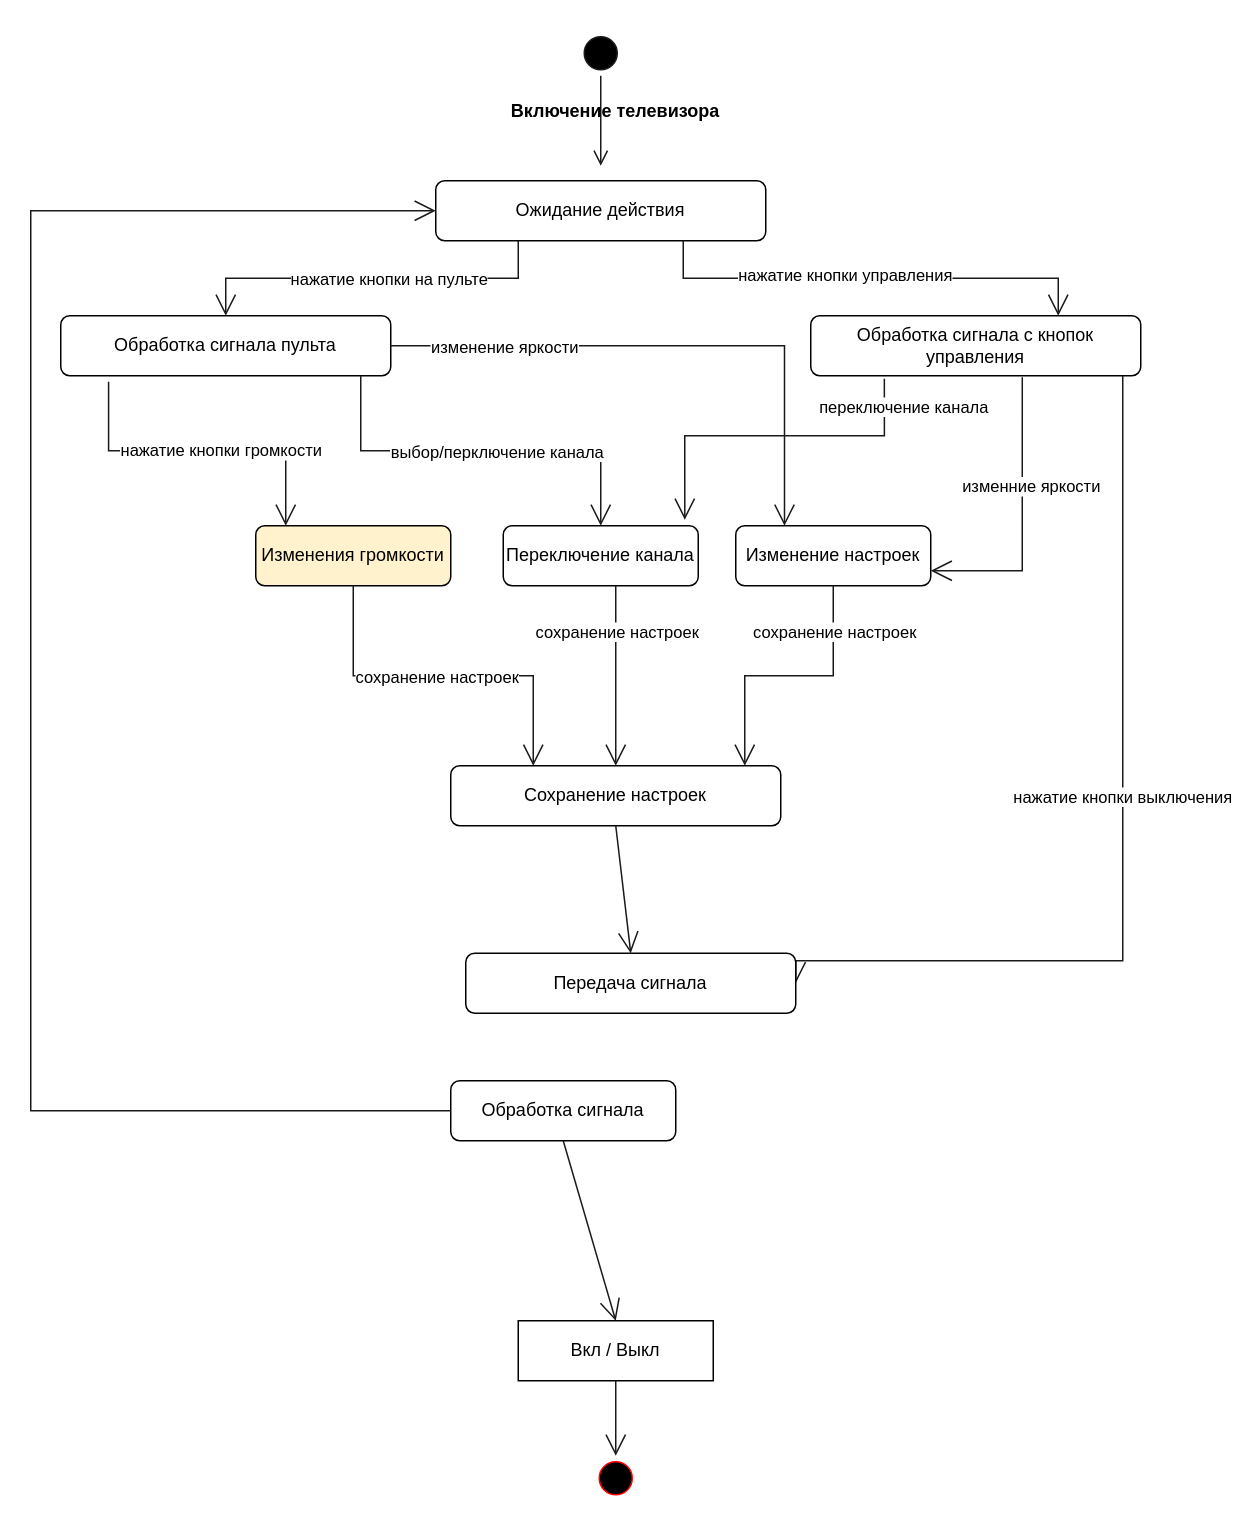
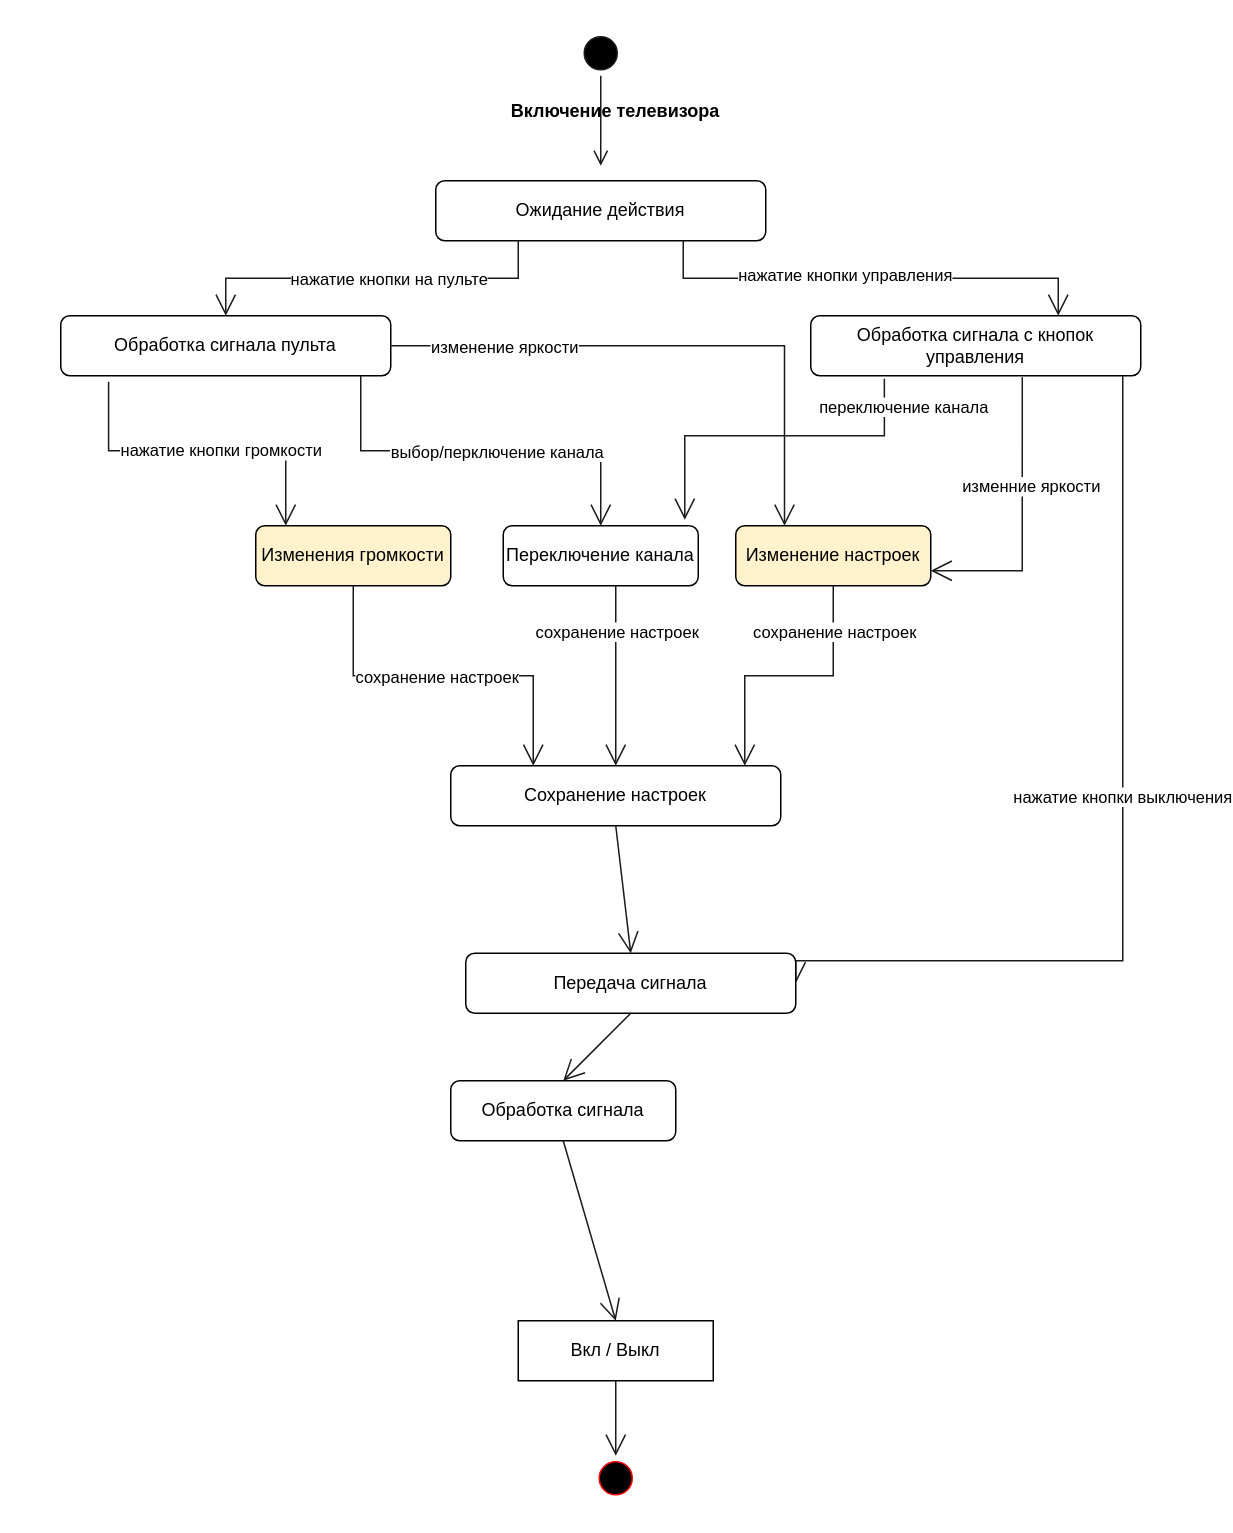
node "Изменение настроек": fillcolor #ffffff -> #fff2cc
edge "Обработка сигнала" -> "Ожидание действия": removed
edge "Передача сигнала" -> "Обработка сигнала": added
